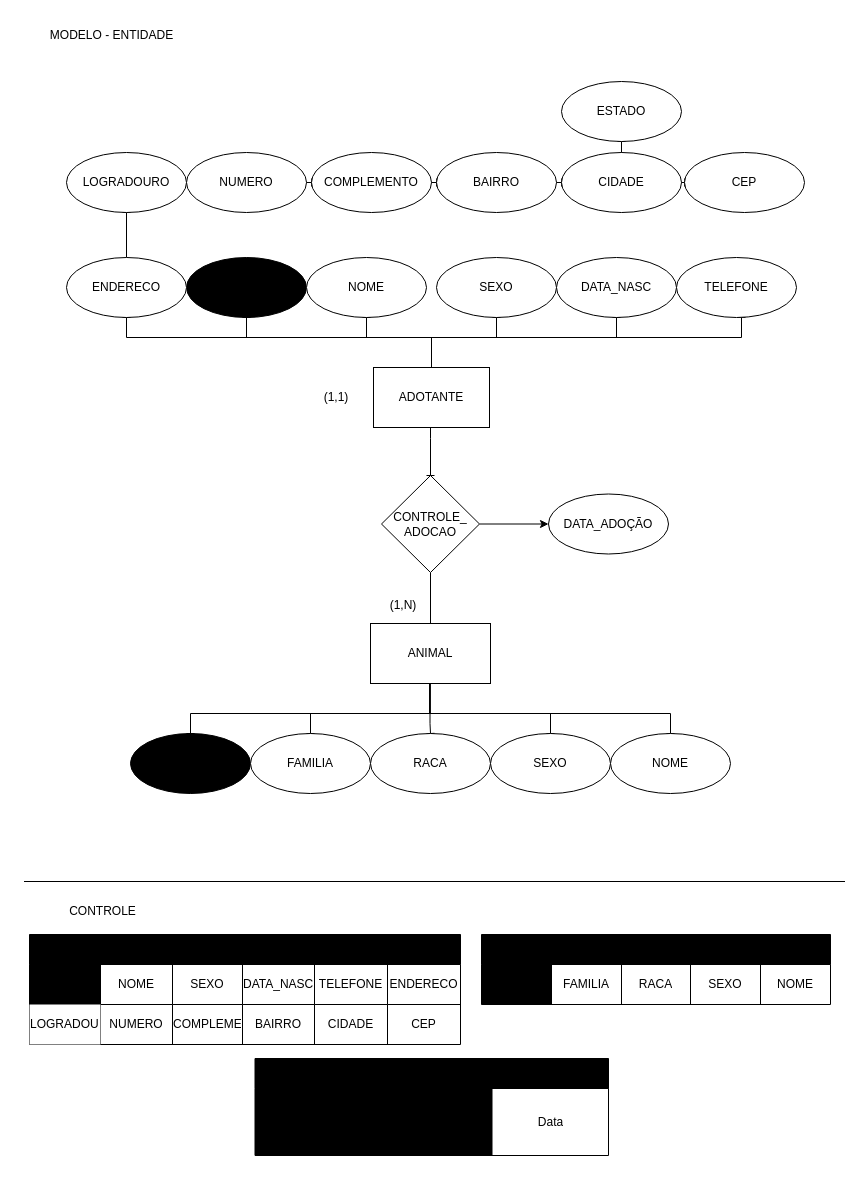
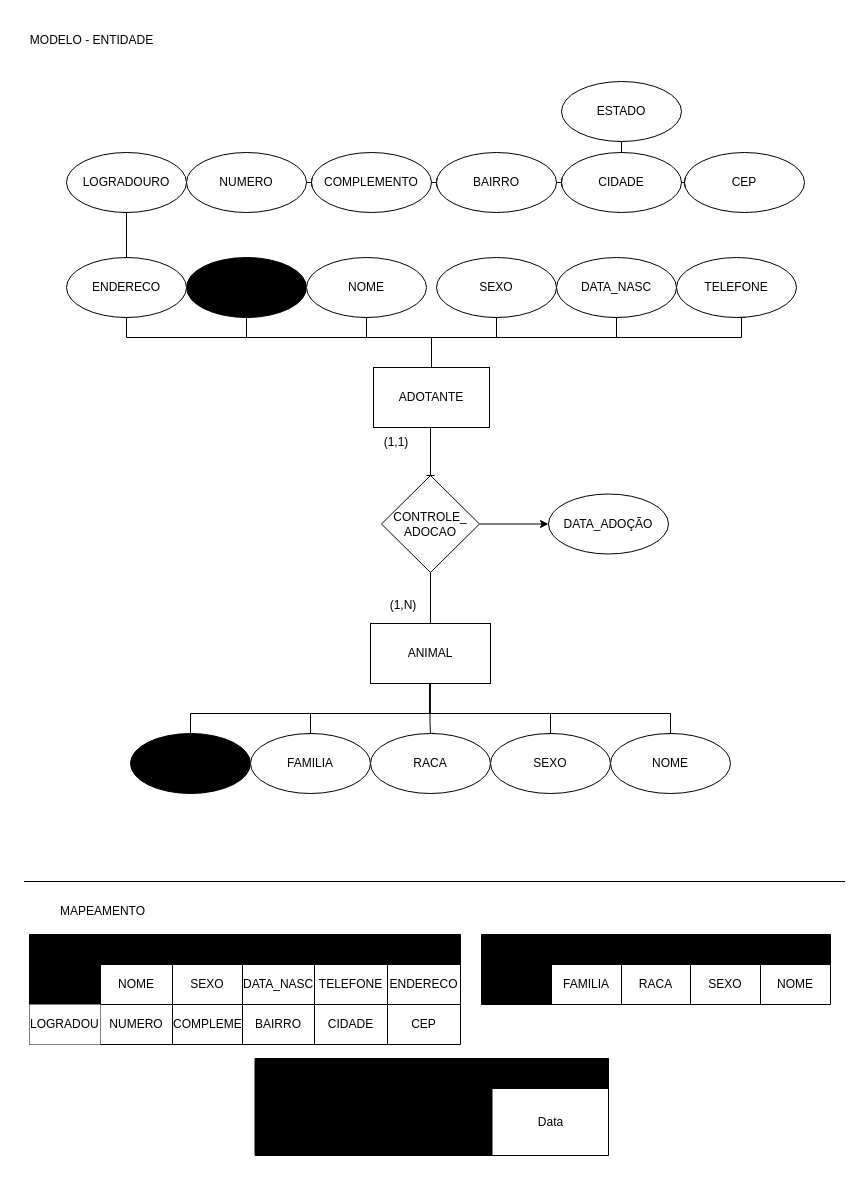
node "MODELO - ENTIDADE": moved (112, 36) -> (92, 41)
node "(1,1)": moved (337, 398) -> (397, 443)
node "CONTROLE": label "CONTROLE" -> "MAPEAMENTO"
